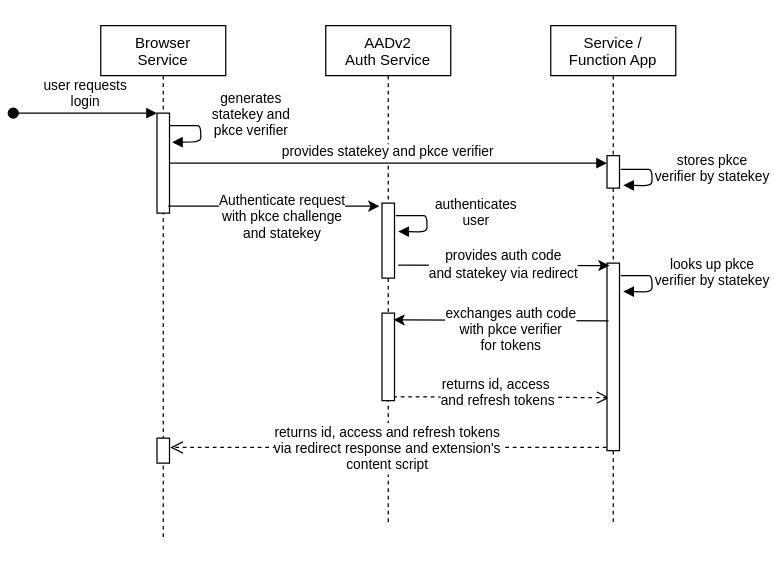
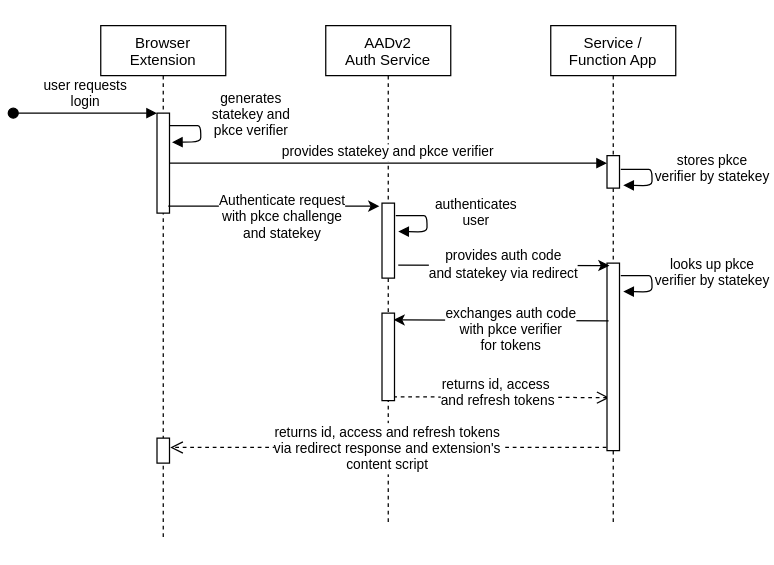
node "Browser Service": label "Browser Service" -> "Browser Extension"
